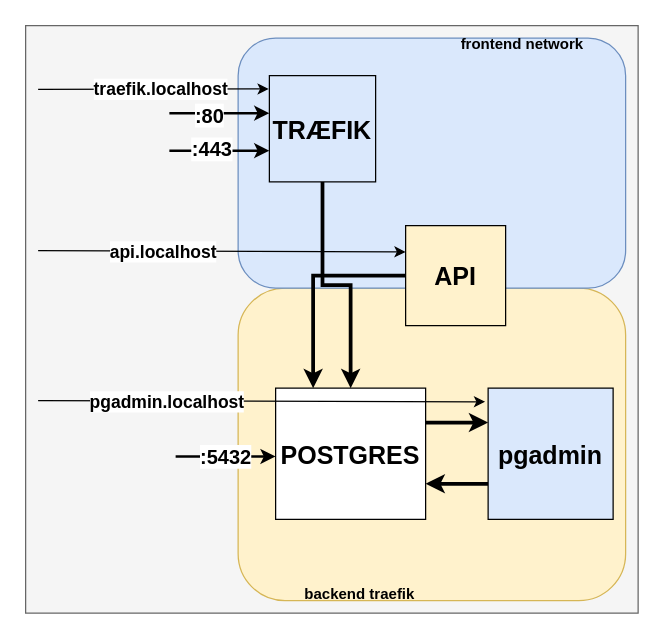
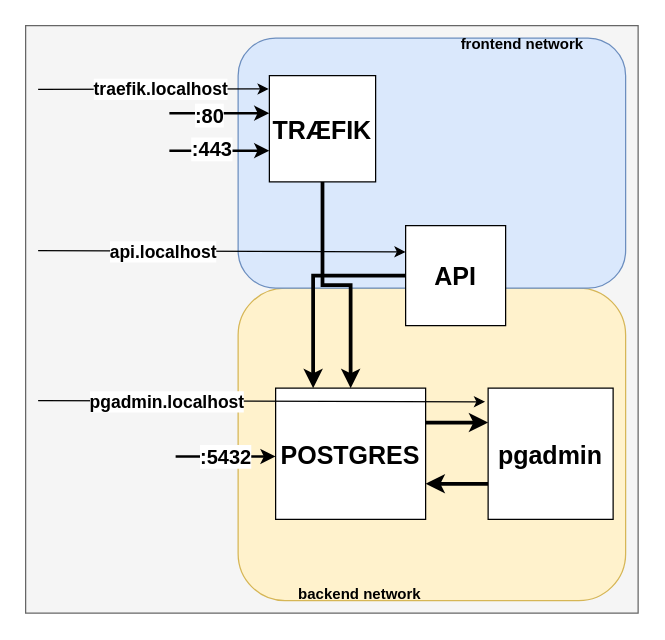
node "TRÆFIK": fillcolor #dae8fc -> #ffffff
node "API": fillcolor #fff2cc -> #ffffff
node "pgadmin": fillcolor #dae8fc -> #ffffff
node "backend traefik": label "backend traefik" -> "backend network"
